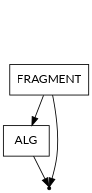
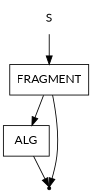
node "S": added
